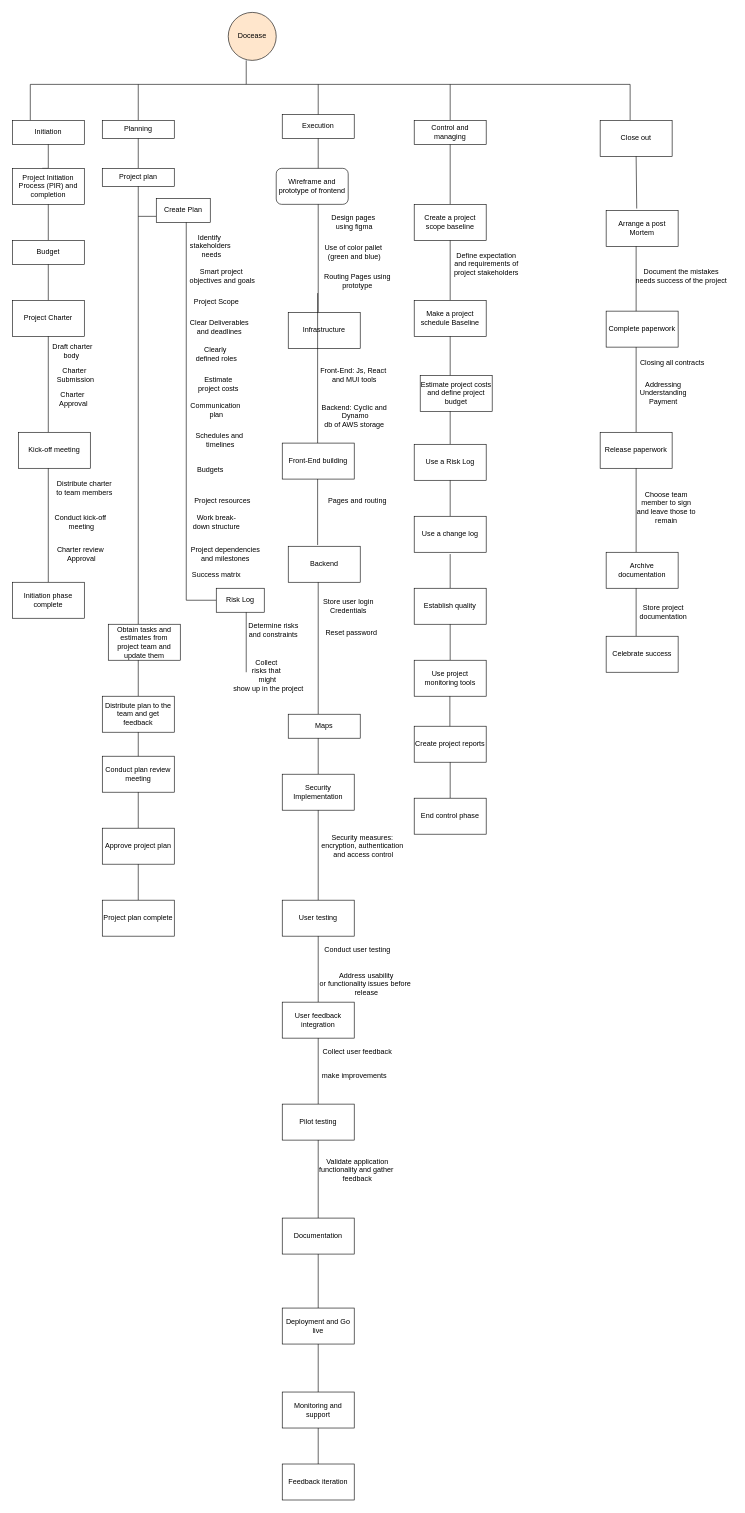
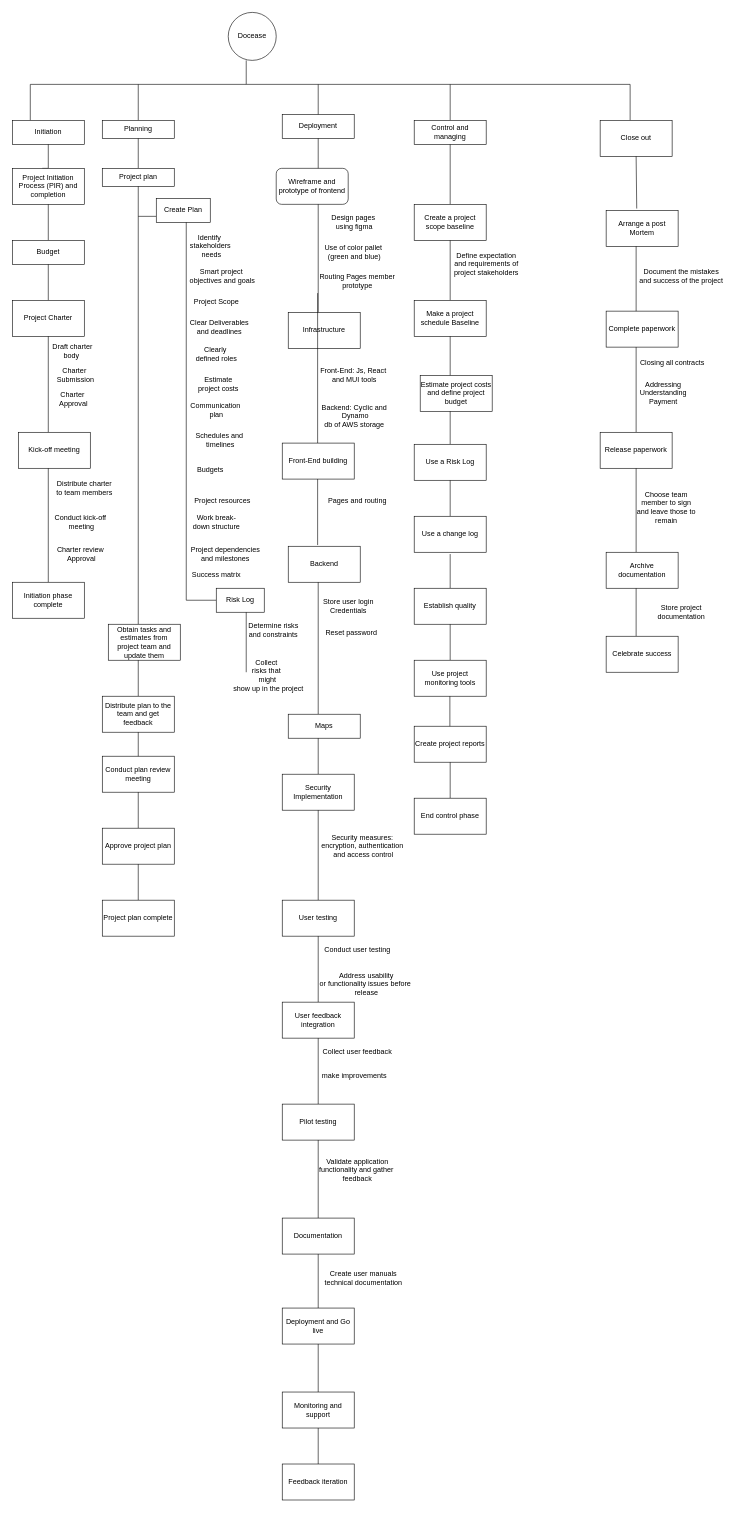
node "Docease": fillcolor #ffe6cc -> #ffffff
node "Execution": label "Execution" -> "Deployment"
node "Document the mistakes needs success of the project": label "Document the mistakes needs success of the project" -> "Document the mistakes and success of the project"
node "Routing Pages using prototype": label "Routing Pages using prototype" -> "Routing Pages member prototype"
node "Store project documentation": moved (663, 612) -> (681, 612)
node "Create user manuals technical documentation": added
